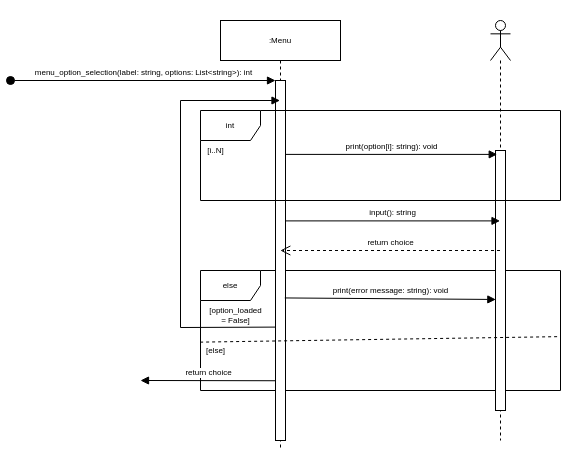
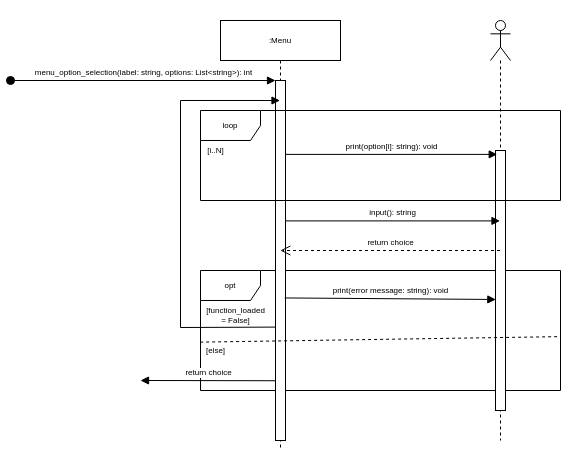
node "int": label "int" -> "loop"
node "else": label "else" -> "opt"
node "[option_loaded = False]": label "[option_loaded = False]" -> "[function_loaded = False]"
